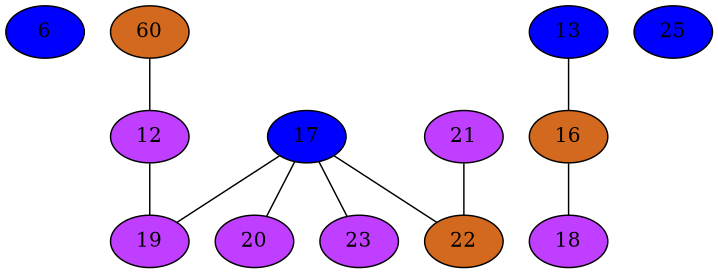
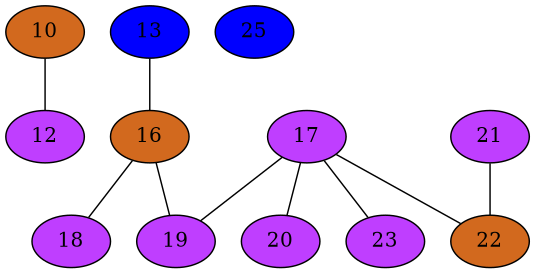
node "6": removed
node "60": label "60" -> "10"
node "17": fillcolor blue1 -> darkorchid1
edge "12" -- "19": now "16" -- "19"
